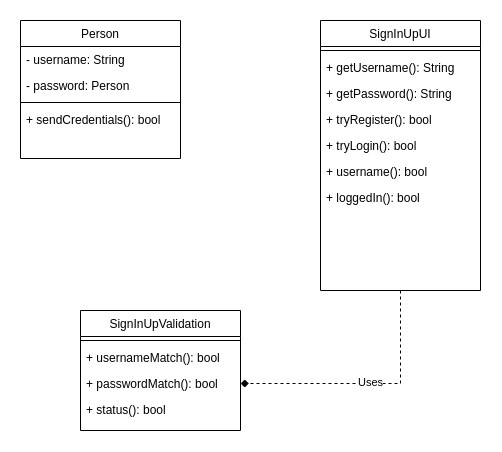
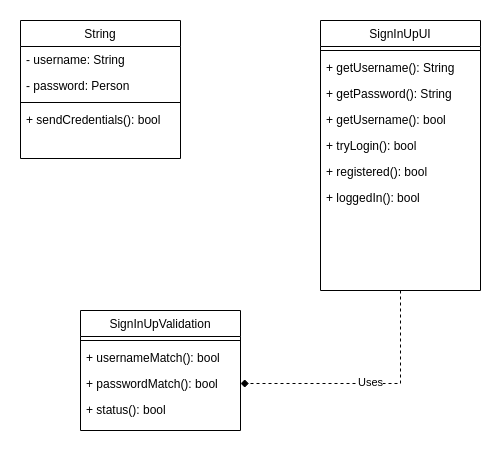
node "Person": label "Person" -> "String"
node "+ tryRegister(): bool": label "+ tryRegister(): bool" -> "+ getUsername(): bool"
node "+ username(): bool": label "+ username(): bool" -> "+ registered(): bool"
